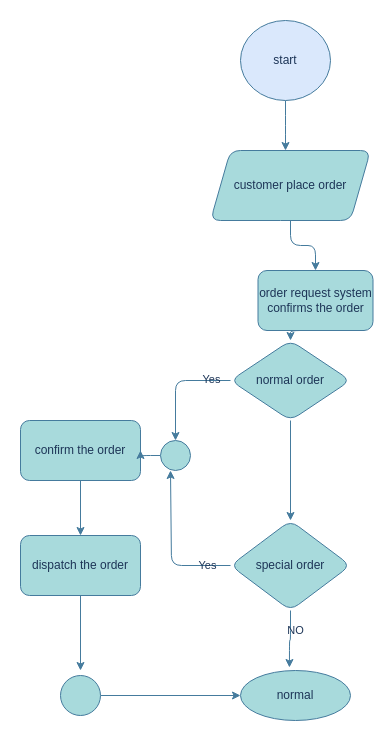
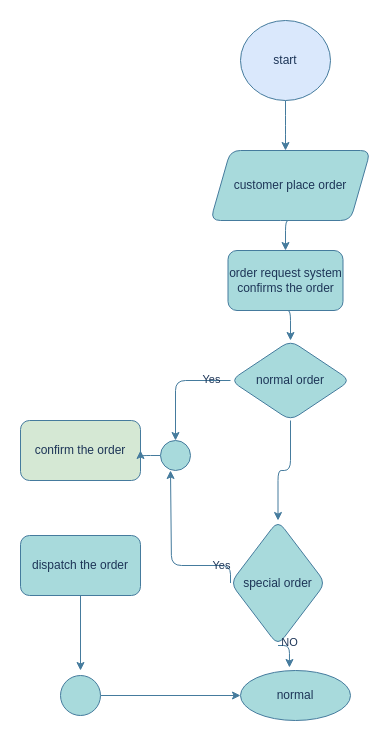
node "order request system confirms the order": moved (316, 301) -> (286, 281)
node "confirm the order": fillcolor #a8dadc -> #d5e8d4
edge "confirm the order" -> "dispatch the order": removed
node "special order": size 120x90 -> 95x125
